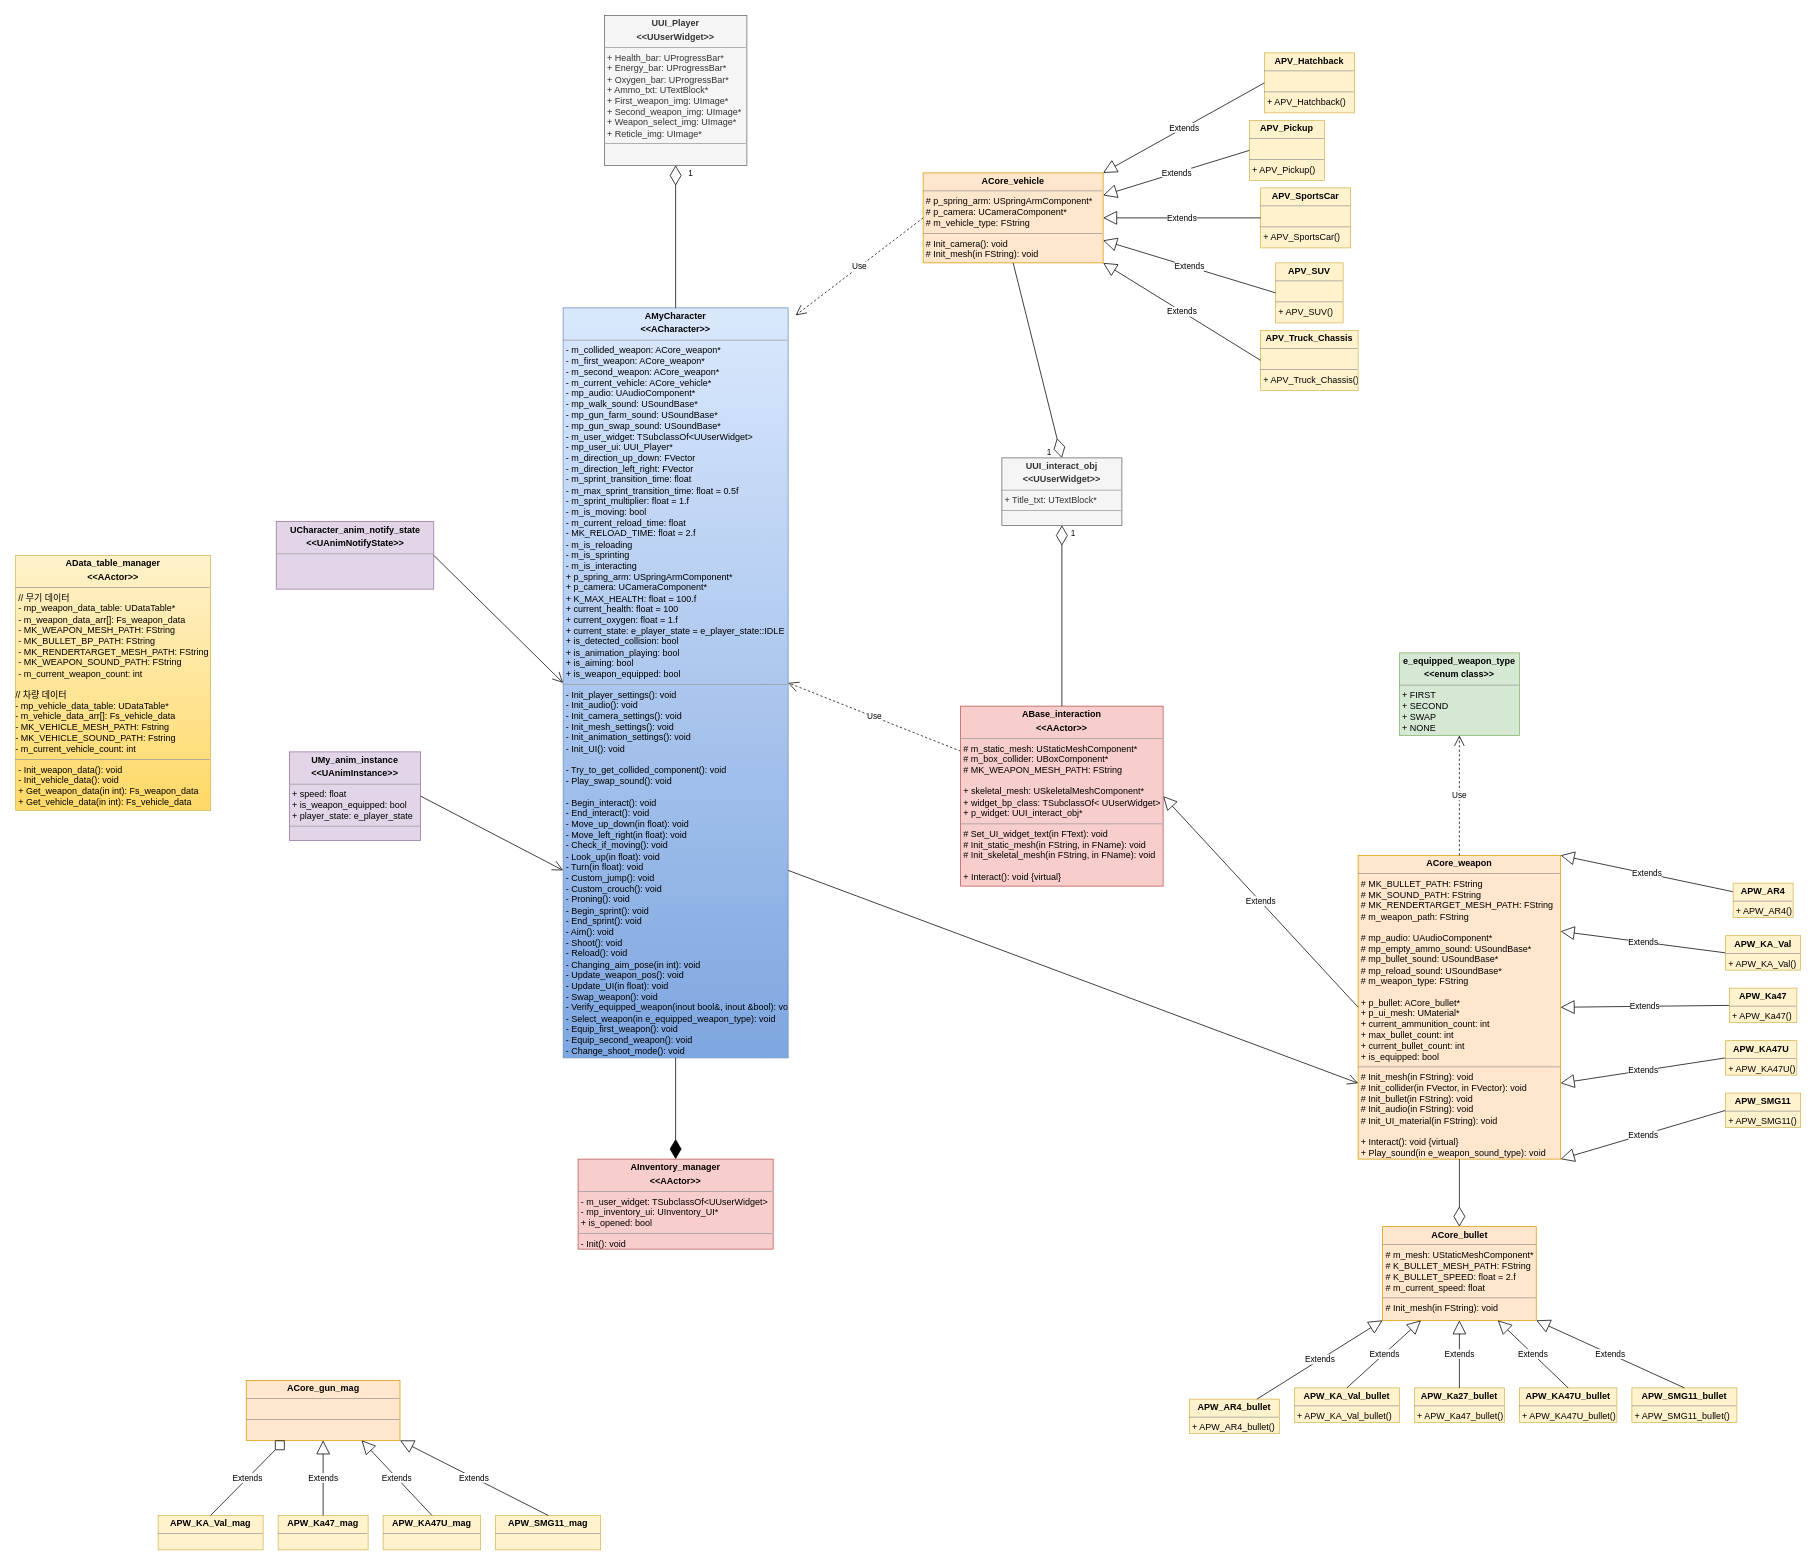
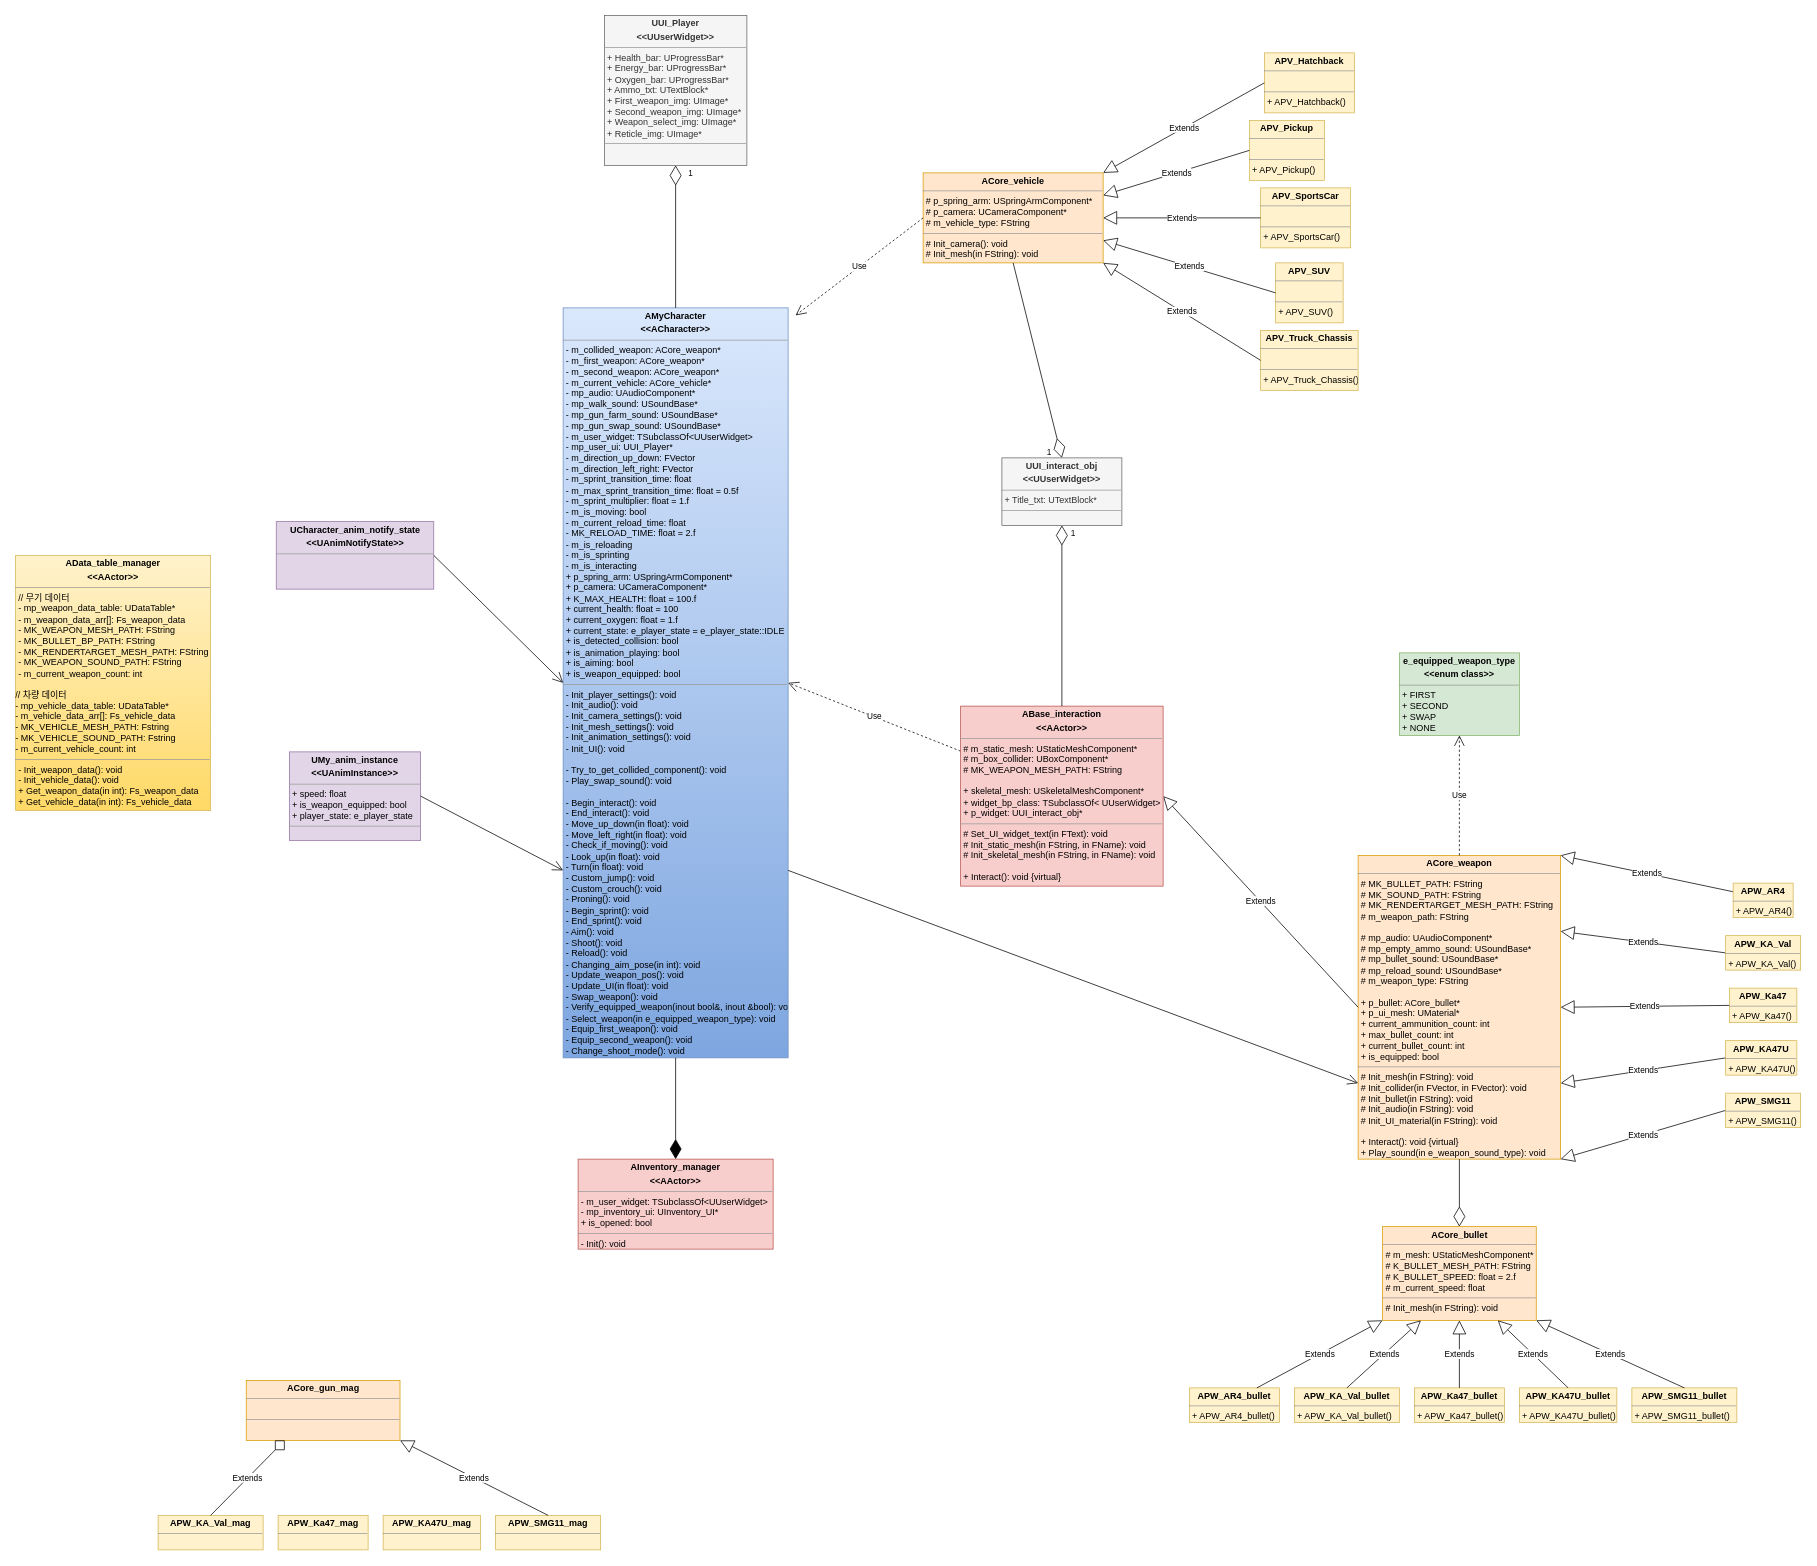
node "APW_Ka27_bullet + APW_Ka47_bullet()": label "APW_Ka27_bullet + APW_Ka47_bullet()" -> "APW_Ka47_bullet + APW_Ka47_bullet()"
node "APW_AR4_bullet + APW_AR4_bullet()": moved (1234, 1416) -> (1234, 1405)
edge "APW_KA47U_mag" -> "ACore_gun_mag": removed, label "Extends"
edge "APW_Ka47_mag" -> "ACore_gun_mag": removed, label "Extends"
